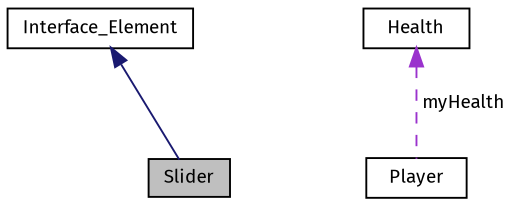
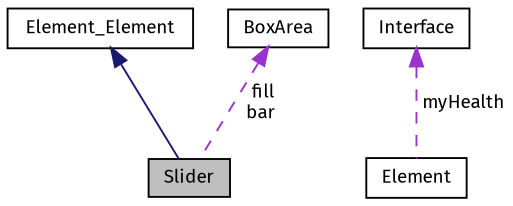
node "Interface_Element": label "Interface_Element" -> "Element_Element"
node "BoxArea": added
node "Health": label "Health" -> "Interface"
node "Player": label "Player" -> "Element"
